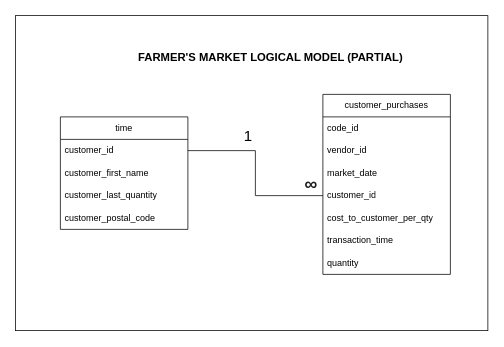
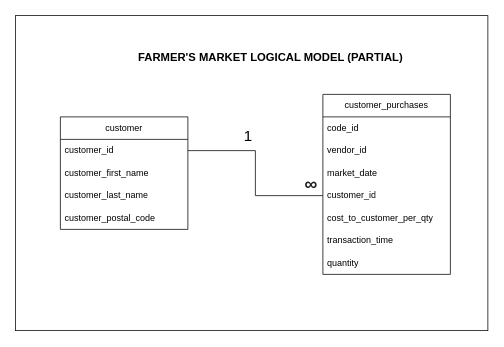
node "time": label "time" -> "customer"
node "customer_last_quantity": label "customer_last_quantity" -> "customer_last_name"
